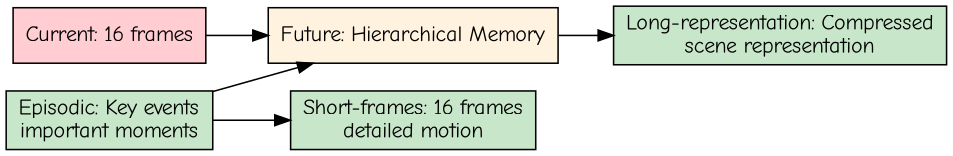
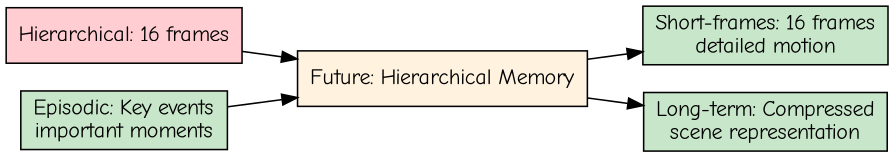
node "Current: 16 frames": label "Current: 16 frames" -> "Hierarchical: 16 frames"
node "Long-representation: Compressed scene representation": label "Long-representation: Compressed scene representation" -> "Long-term: Compressed scene representation"
edge "Episodic: Key events important moments" -> "Short-frames: 16 frames detailed motion": now "Future: Hierarchical Memory" -> "Short-frames: 16 frames detailed motion"
